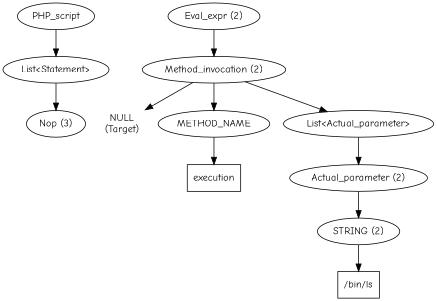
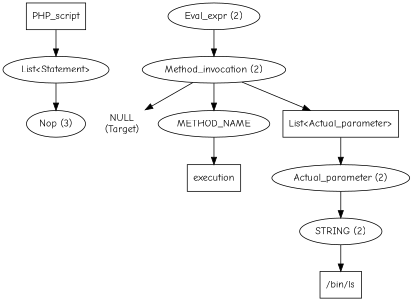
node "PHP_script": shape ellipse -> box
node "List<Actual_parameter>": shape ellipse -> box
